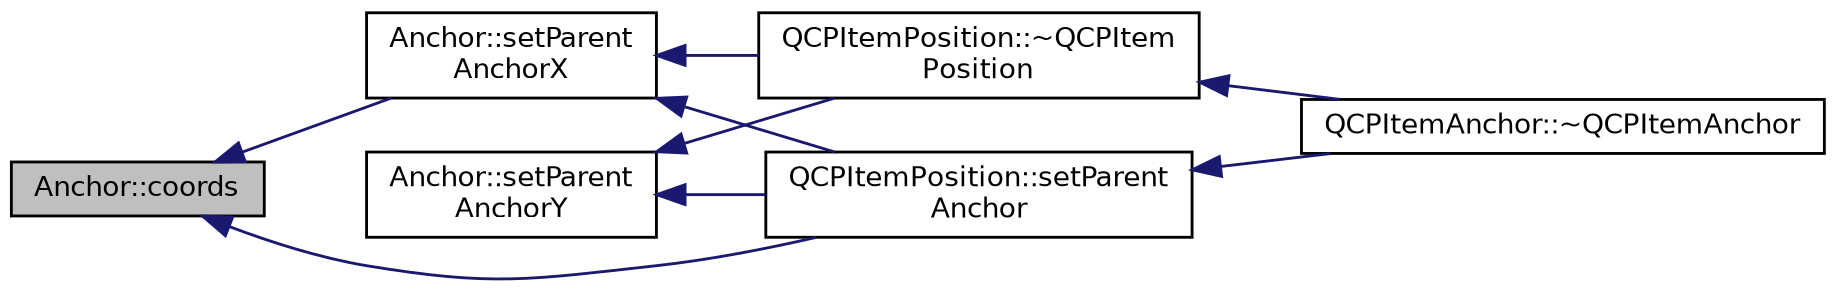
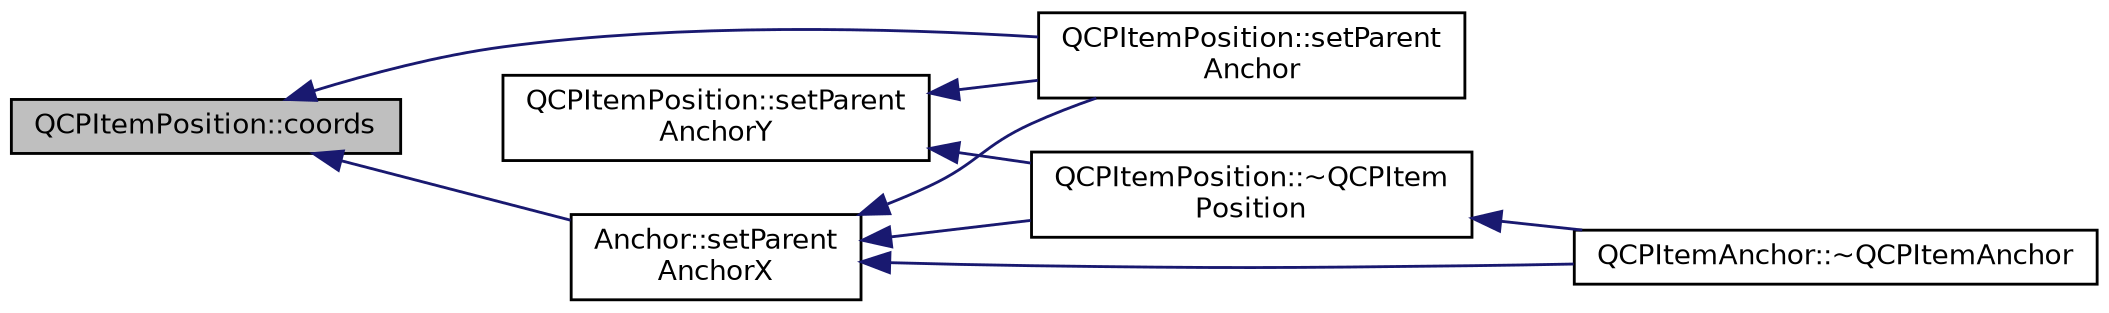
edge "QCPItemAnchor::~QCPItemAnchor" -> "QCPItemPosition::setParent Anchor": now "QCPItemAnchor::~QCPItemAnchor" -> "Anchor::setParent AnchorX"
node "Anchor::coords": label "Anchor::coords" -> "QCPItemPosition::coords"
node "Anchor::setParent AnchorY": label "Anchor::setParent AnchorY" -> "QCPItemPosition::setParent AnchorY"
